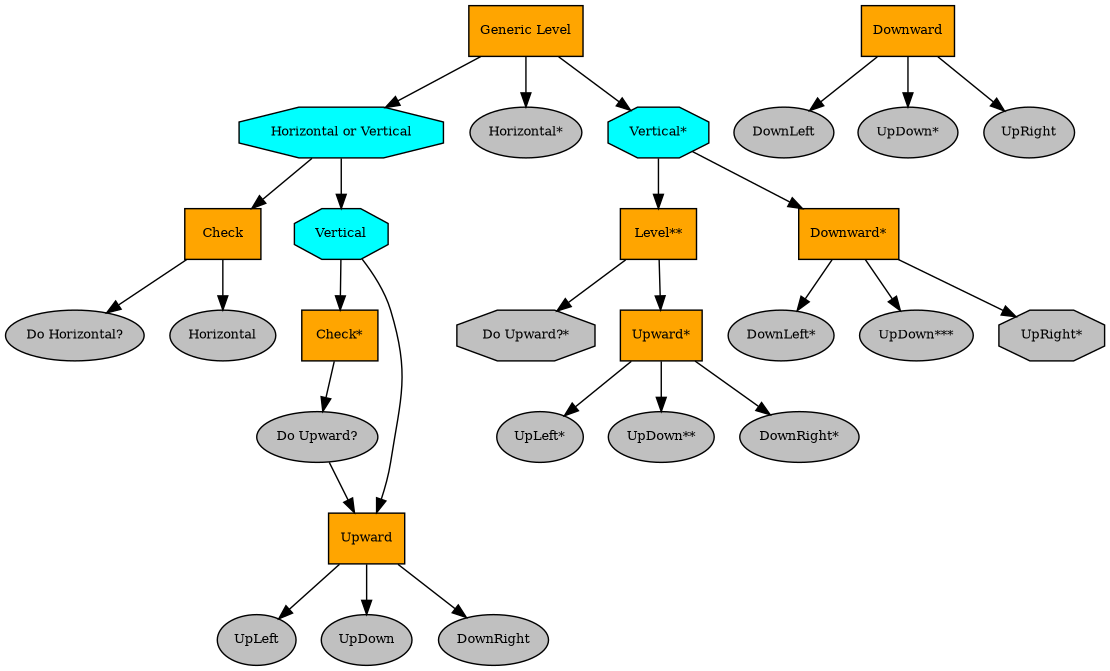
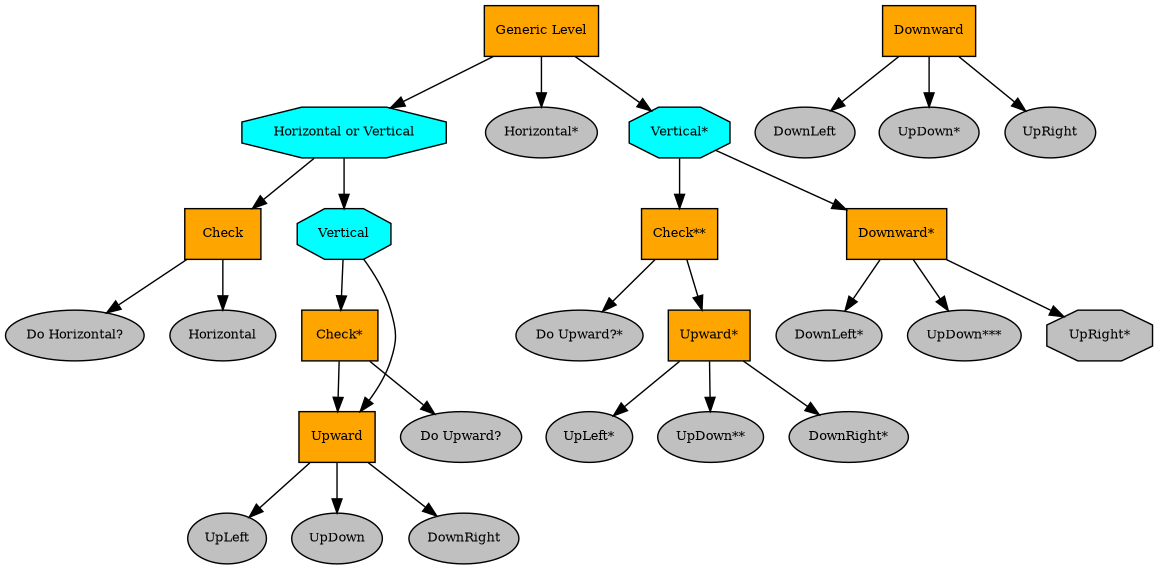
node "Level**": label "Level**" -> "Check**"
node "Do Upward?*": shape octagon -> ellipse
edge "Do Upward?" -> "Upward": now "Check*" -> "Upward"
